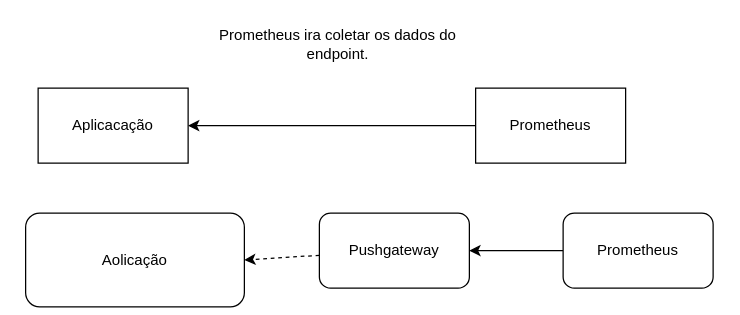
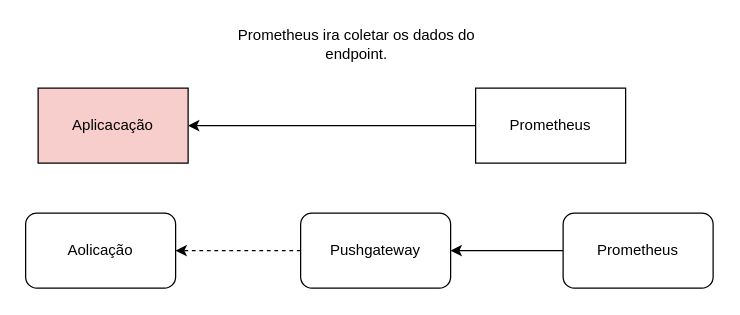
node "Prometheus ira coletar os dados do endpoint.": moved (338, 44) -> (357, 44)
node "Aplicacação": fillcolor #ffffff -> #f8cecc
node "Pushgateway": moved (394, 251) -> (376, 251)
node "Aolicação": size 219x94 -> 150x75
